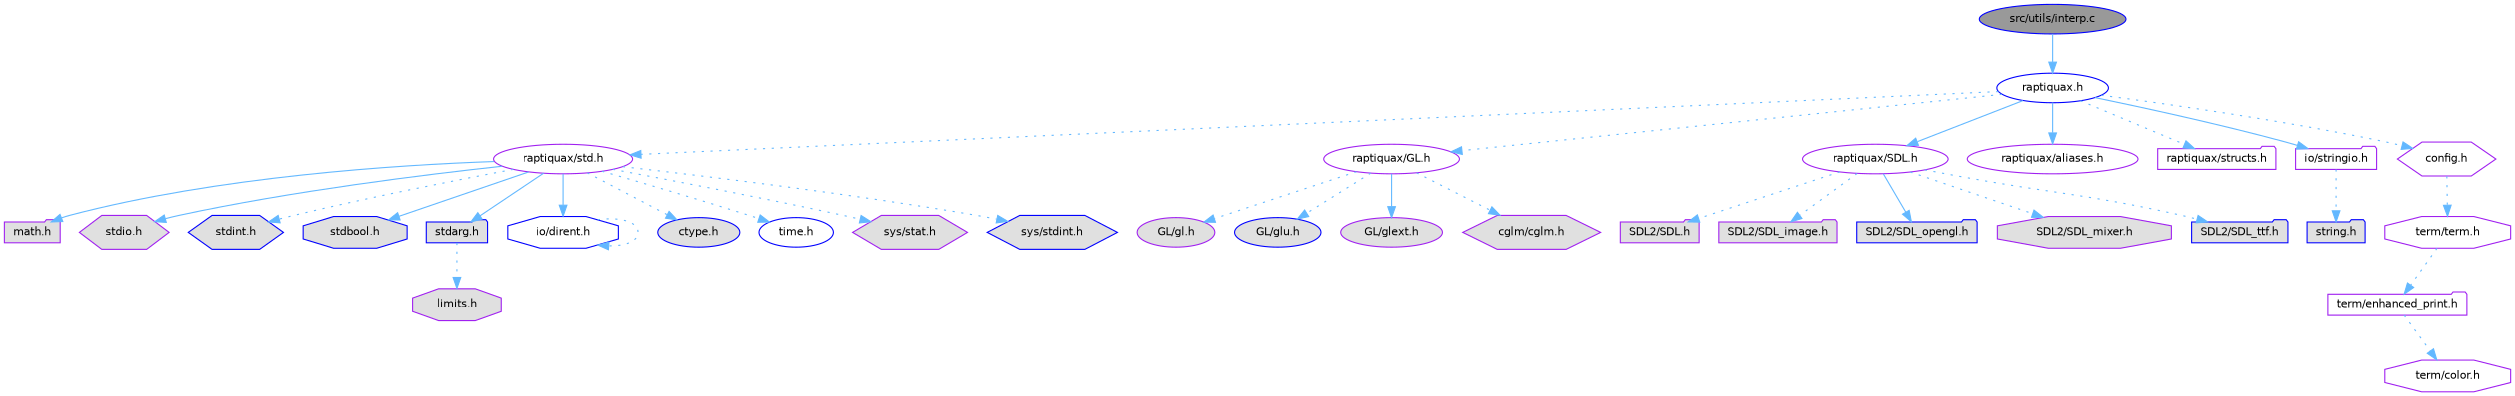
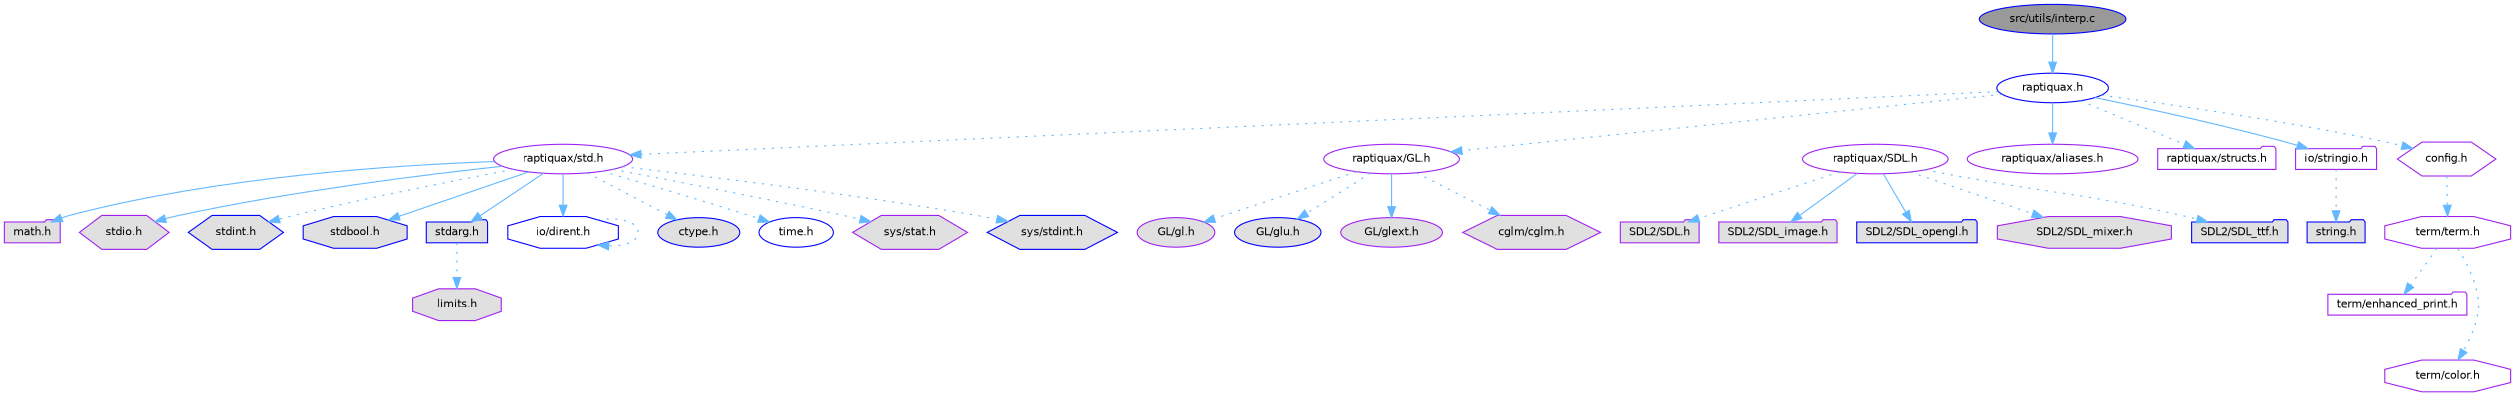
edge "raptiquax.h" -> "raptiquax/SDL.h": removed
edge "raptiquax/SDL.h" -> "SDL2/SDL_image.h": style dotted -> solid
edge "term/enhanced_print.h" -> "term/color.h": now "term/term.h" -> "term/color.h"
